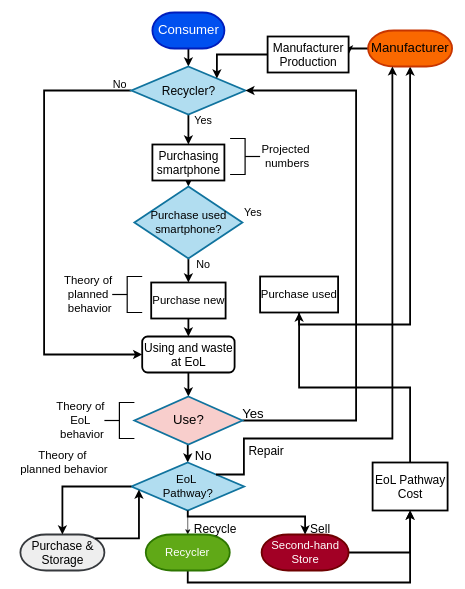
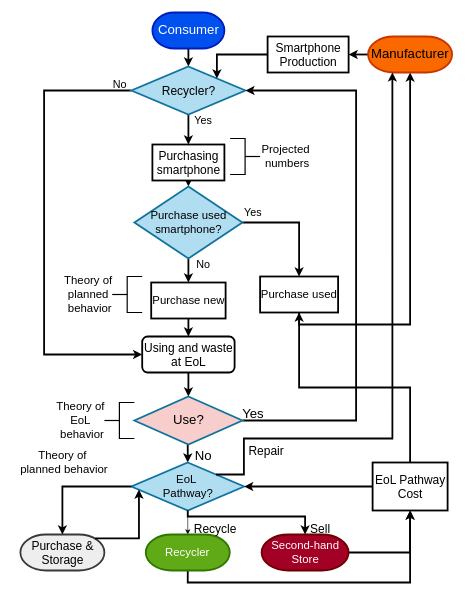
node "Manufacturer": moved (410, 48) -> (410, 54)
node "Manufacturer Production": label "Manufacturer Production" -> "Smartphone Production"
edge "Purchase used smartphone?" -> "Purchase used": added
edge "EoL Pathway Cost" -> "EoL Pathway?": added
